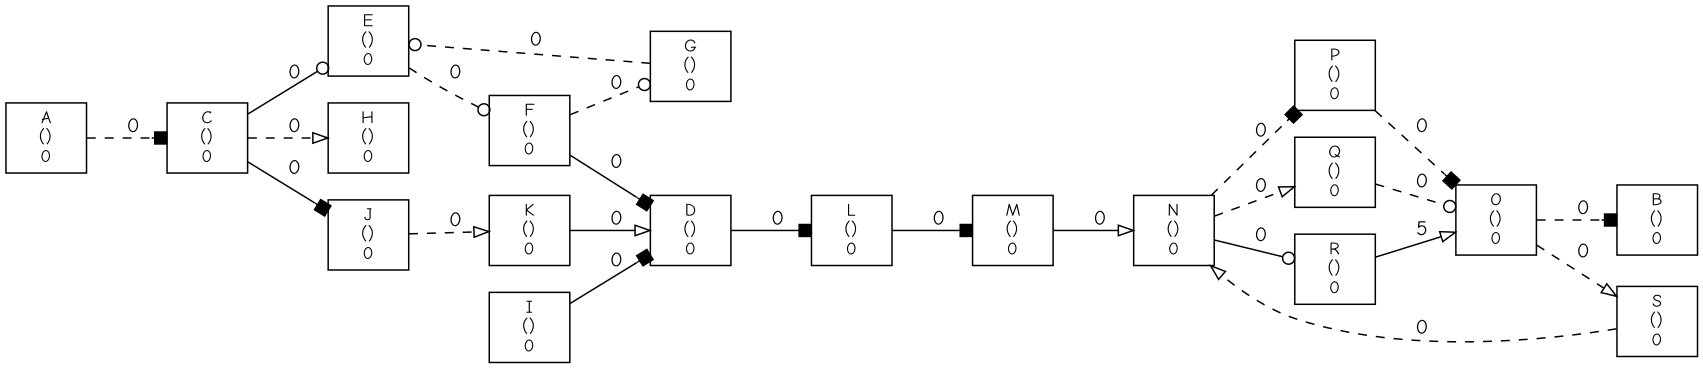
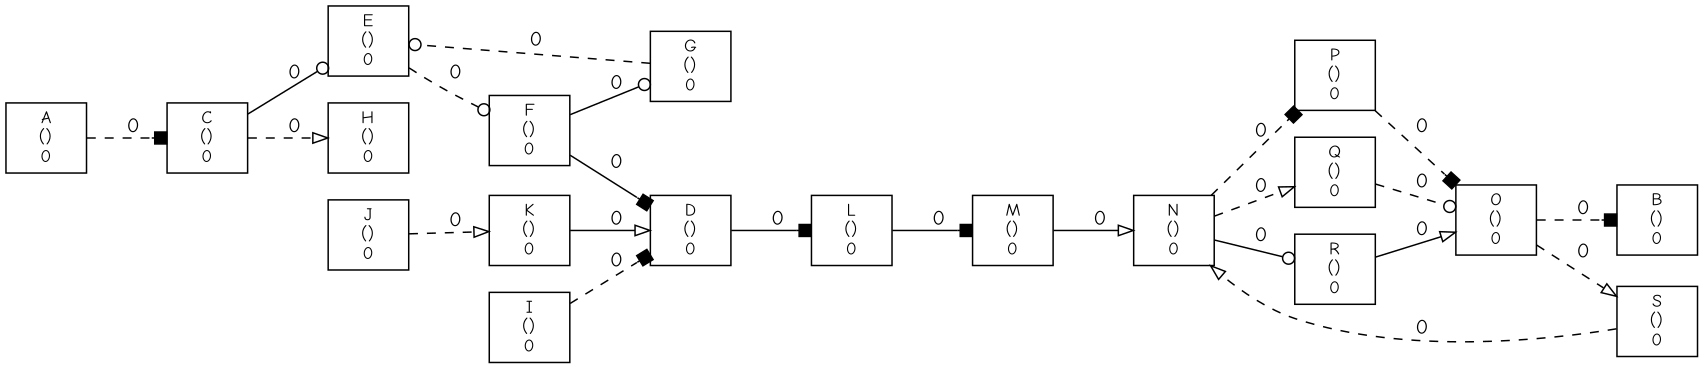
edge "F () 0" -> "G () 0": style dashed -> solid
edge "C () 0" -> "J () 0": removed, label "0"
edge "R () 0" -> "O () 0": label "  5" -> "  0"
edge "I () 0" -> "D () 0": style solid -> dashed
